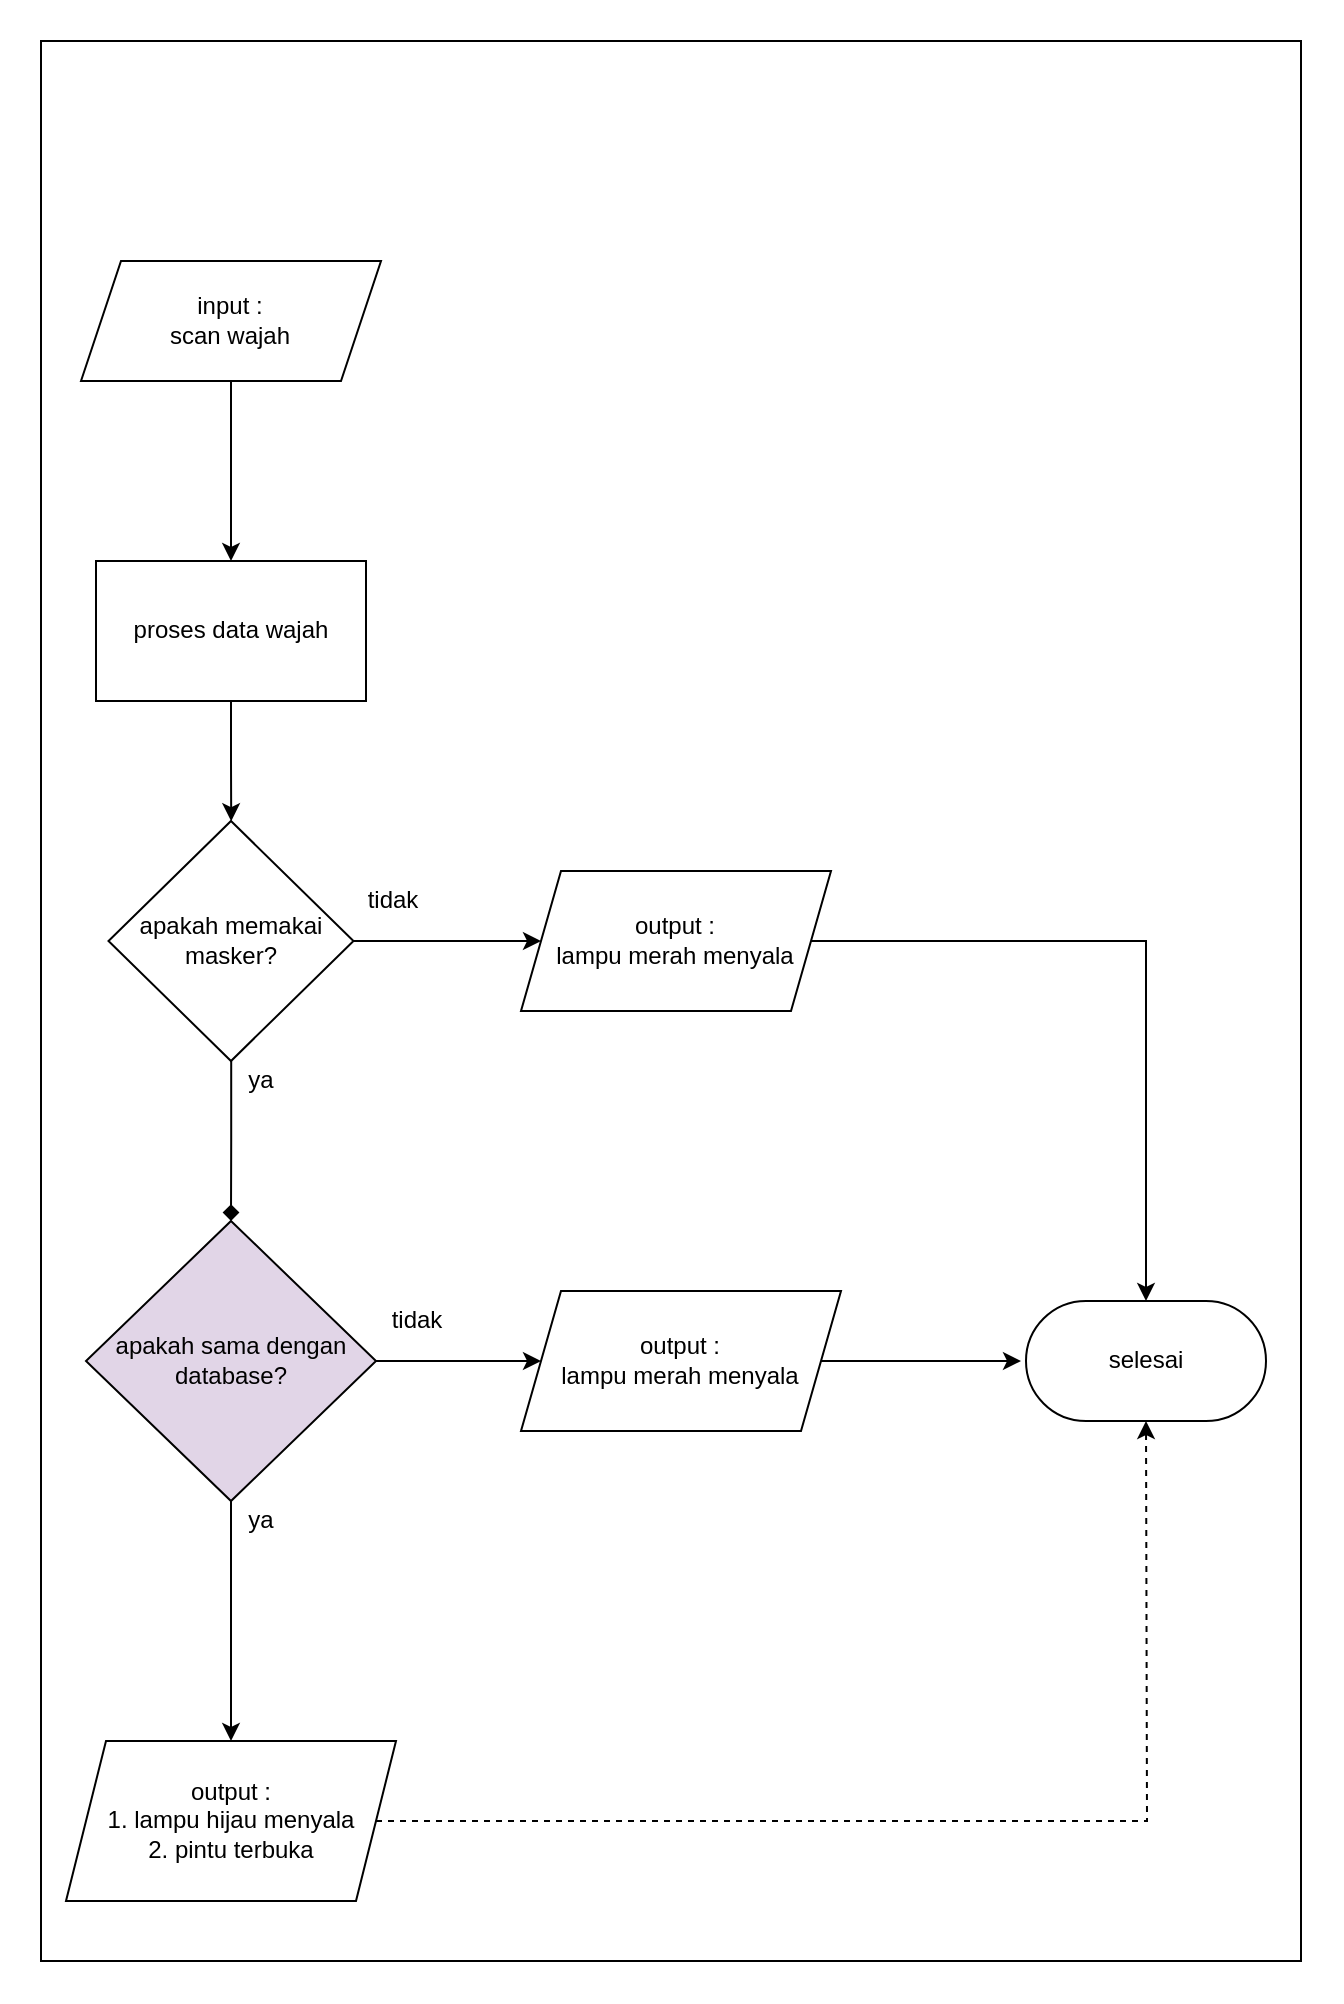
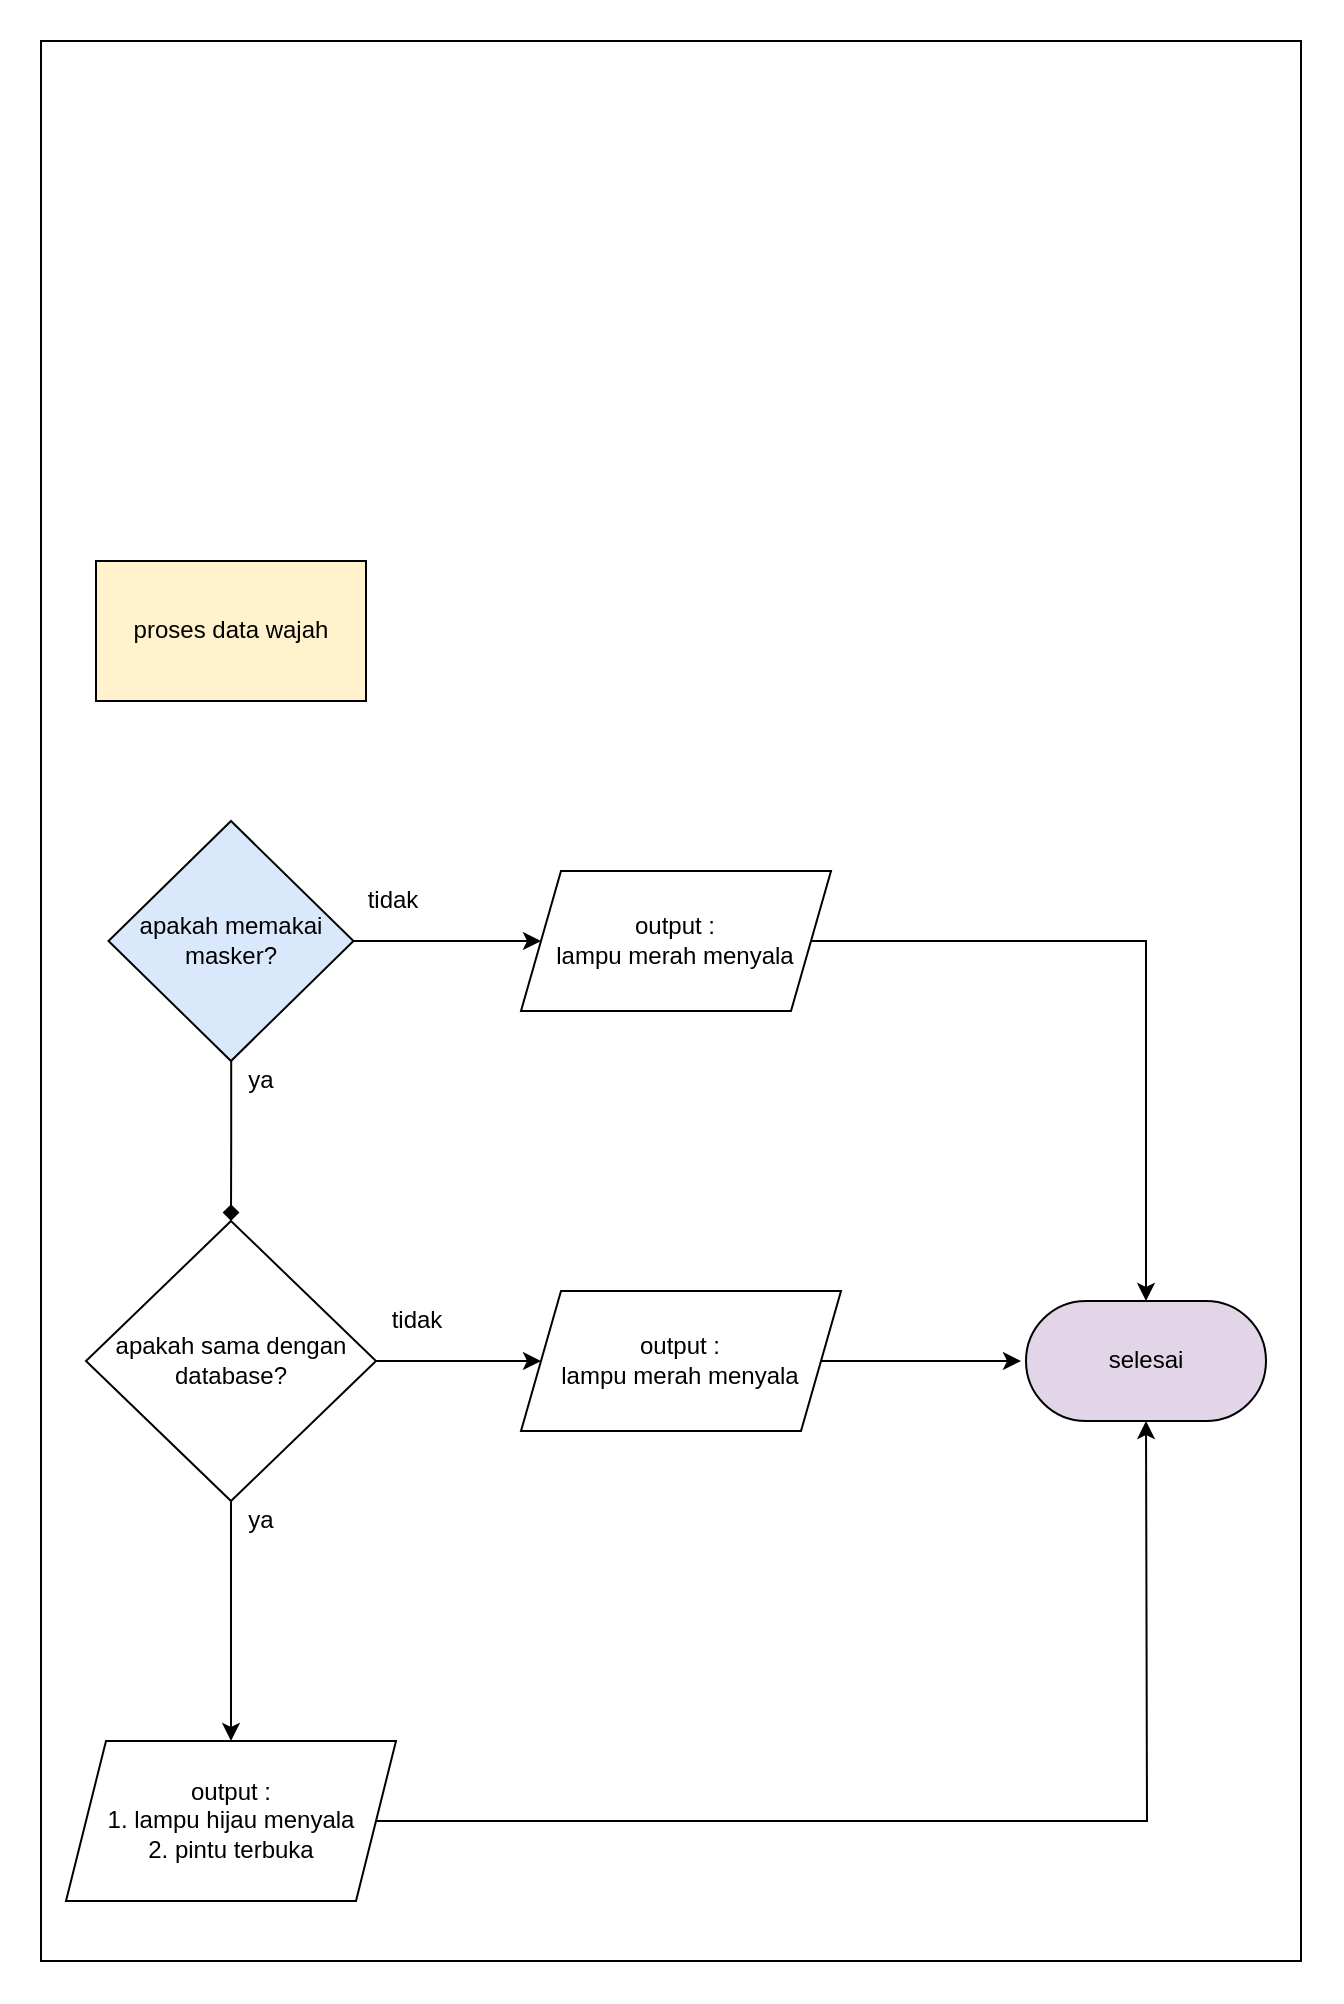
node "input : scan wajah": removed
edge "input : scan wajah" -> "proses data wajah": removed
node "proses data wajah": fillcolor #ffffff -> #fff2cc
edge "proses data wajah" -> "apakah memakai masker?": removed
node "apakah memakai masker?": fillcolor #ffffff -> #dae8fc
node "apakah sama dengan database?": fillcolor #e1d5e7 -> #ffffff
node "selesai": fillcolor #ffffff -> #e1d5e7
edge "output : 1. lampu hijau menyala 2. pintu terbuka" -> "selesai": style dashed -> solid
